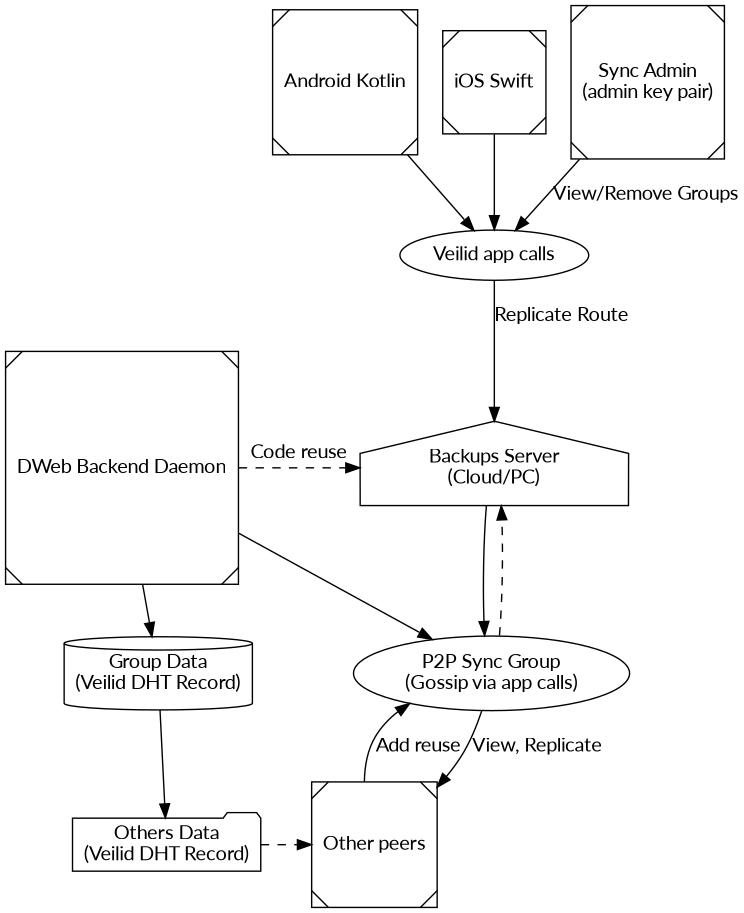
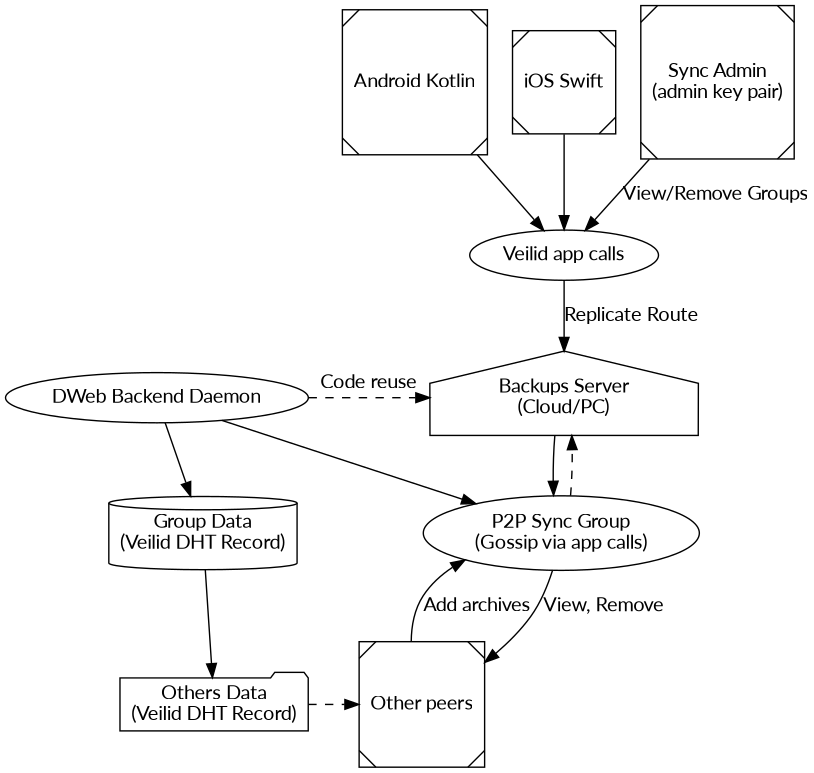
node "DWeb Backend Daemon": shape Msquare -> ellipse
edge "Other peers" -> "P2P Sync Group (Gossip via app calls)": label "Add reuse" -> "Add archives"
edge "P2P Sync Group (Gossip via app calls)" -> "Other peers": label "View, Replicate" -> "View, Remove"
